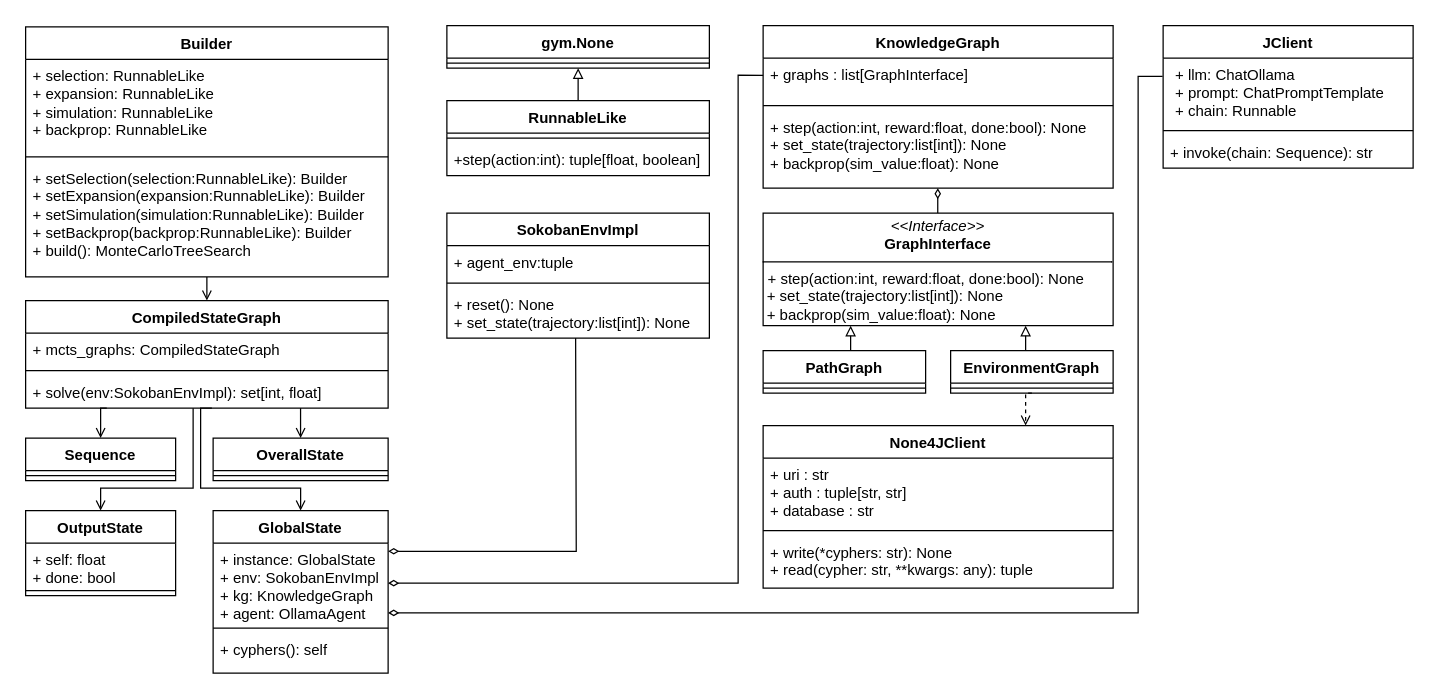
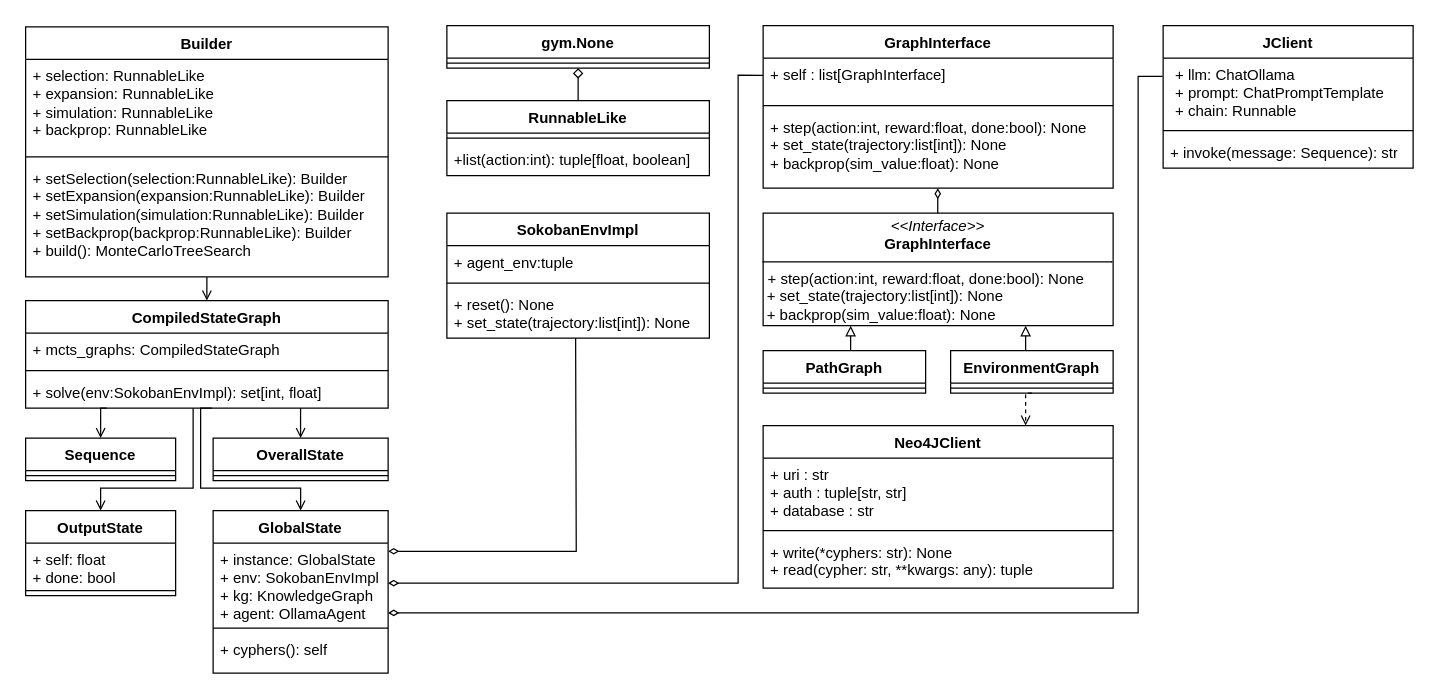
node "KnowledgeGraph": label "KnowledgeGraph" -> "GraphInterface"
node "+ graphs : list[GraphInterface]": label "+ graphs : list[GraphInterface]" -> "+ self : list[GraphInterface]"
edge "RunnableLike" -> "gym.None": arrowhead block -> diamond
node "+ invoke(chain: Sequence): str": label "+ invoke(chain: Sequence): str" -> "+ invoke(message: Sequence): str"
node "+step(action:int): tuple[float, boolean]": label "+step(action:int): tuple[float, boolean]" -> "+list(action:int): tuple[float, boolean]"
node "None4JClient": label "None4JClient" -> "Neo4JClient"
